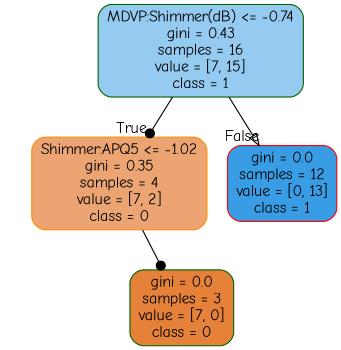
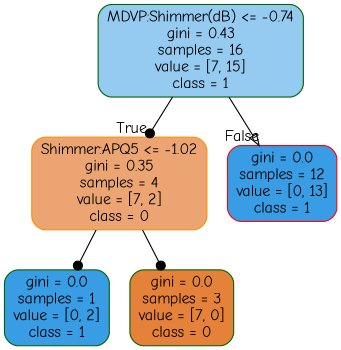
node "gini = 0.0 samples = 1 value = [0, 2] class = 1": added
